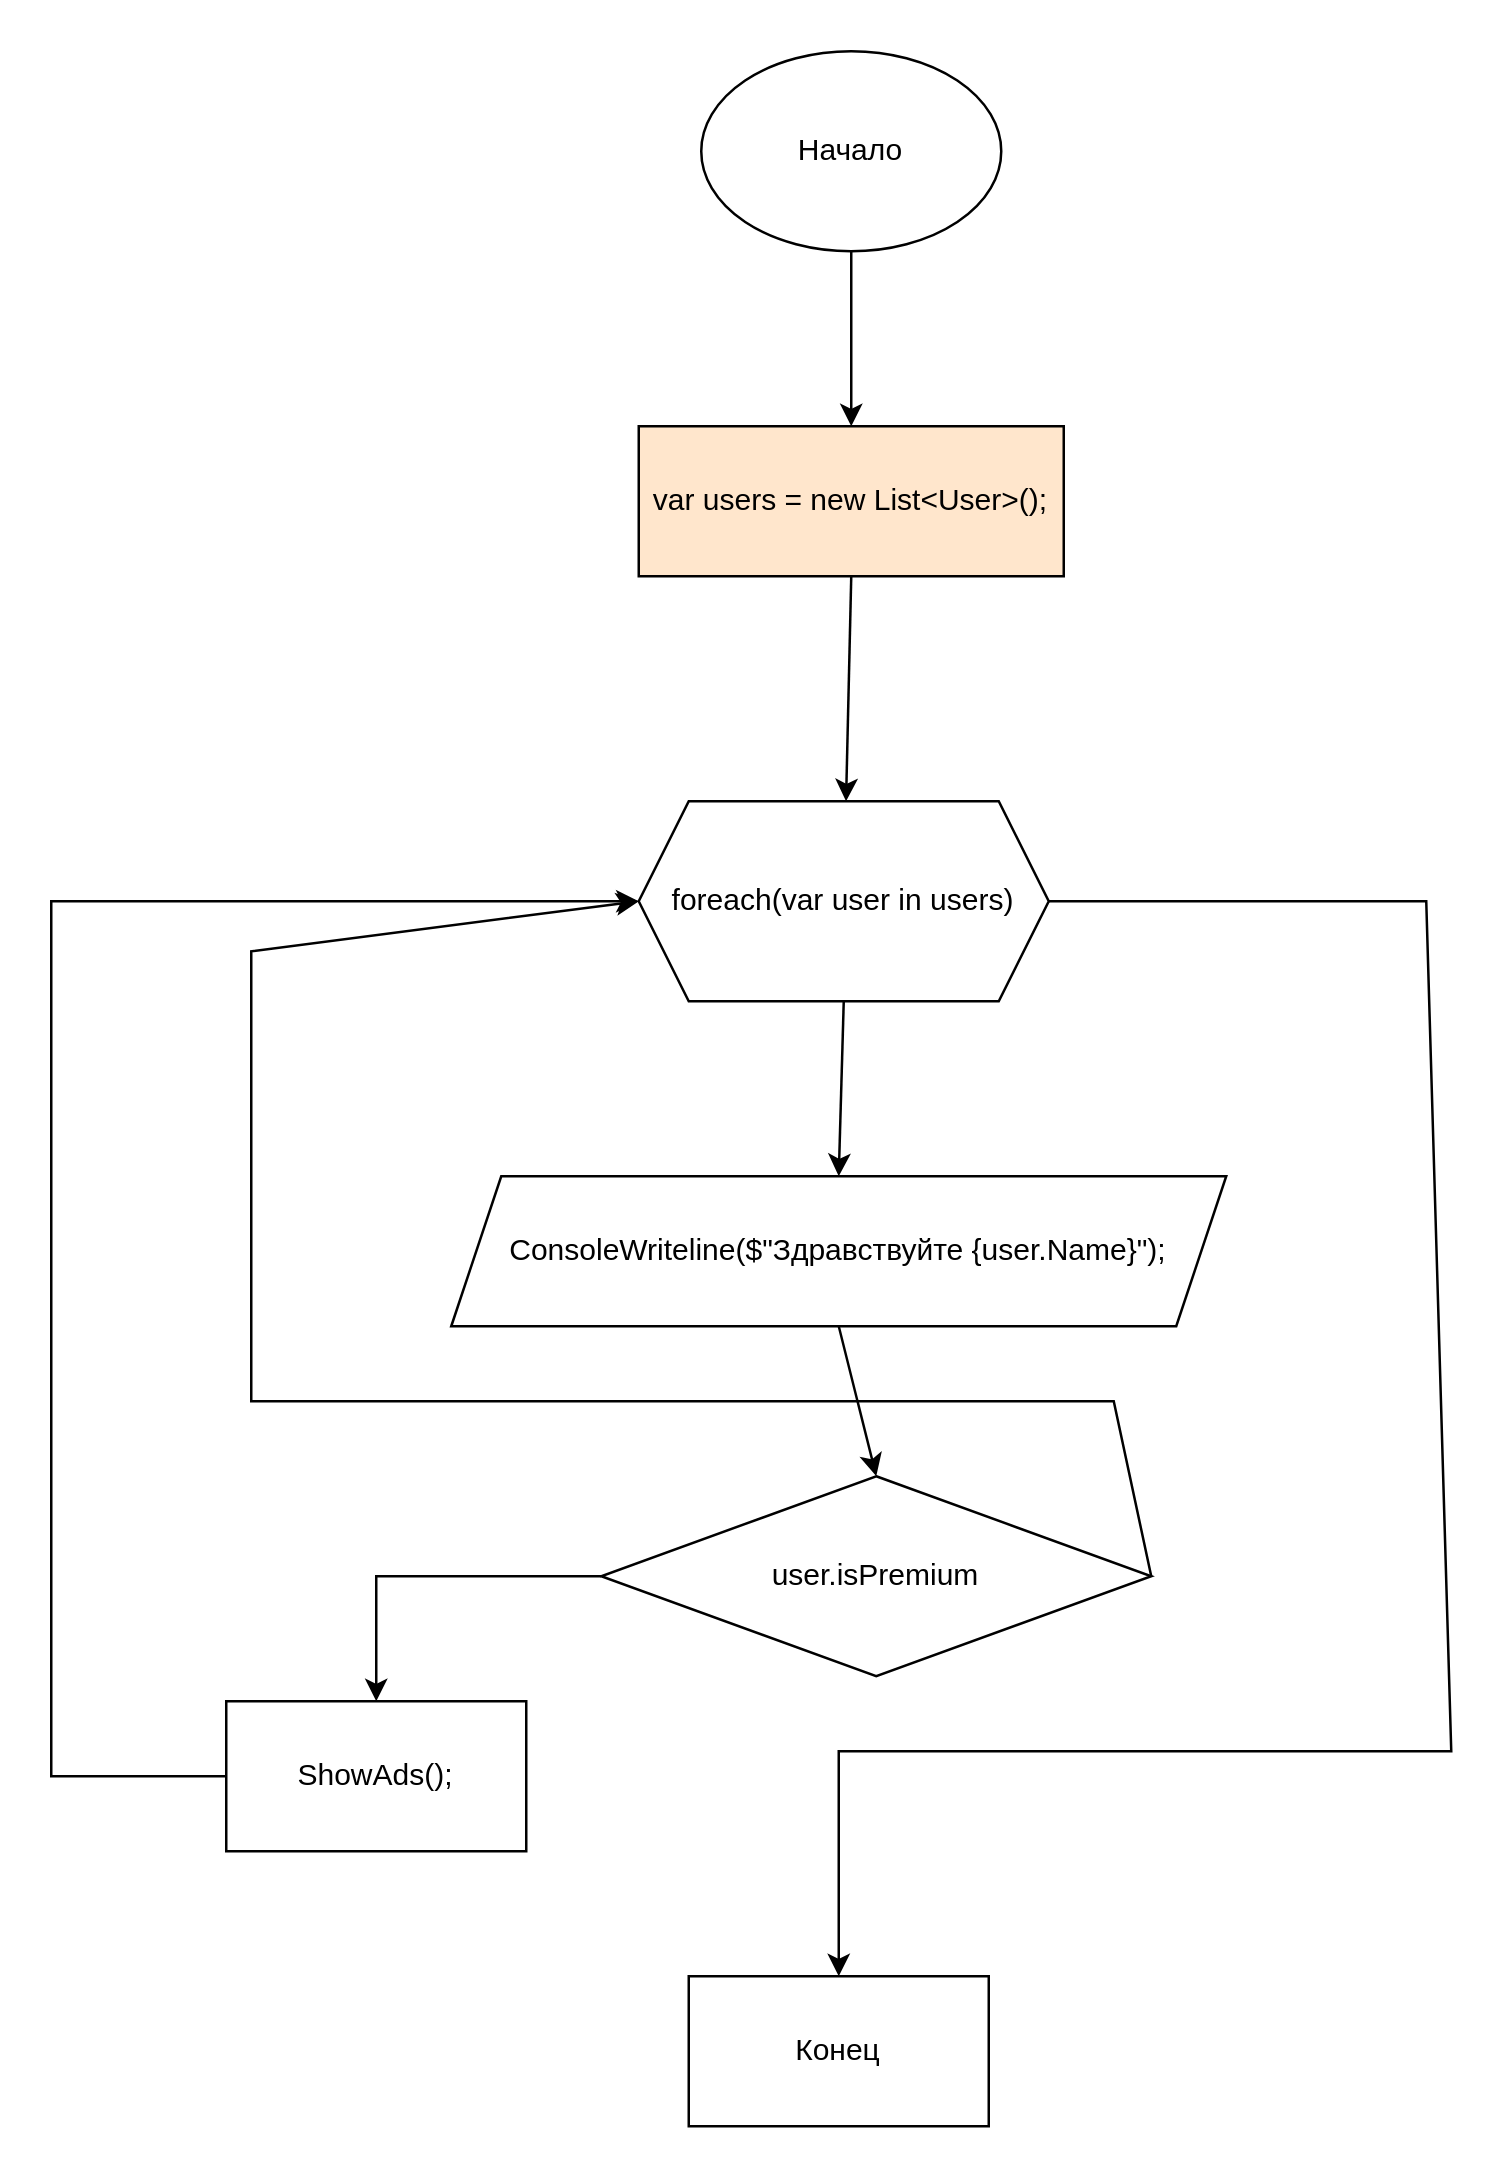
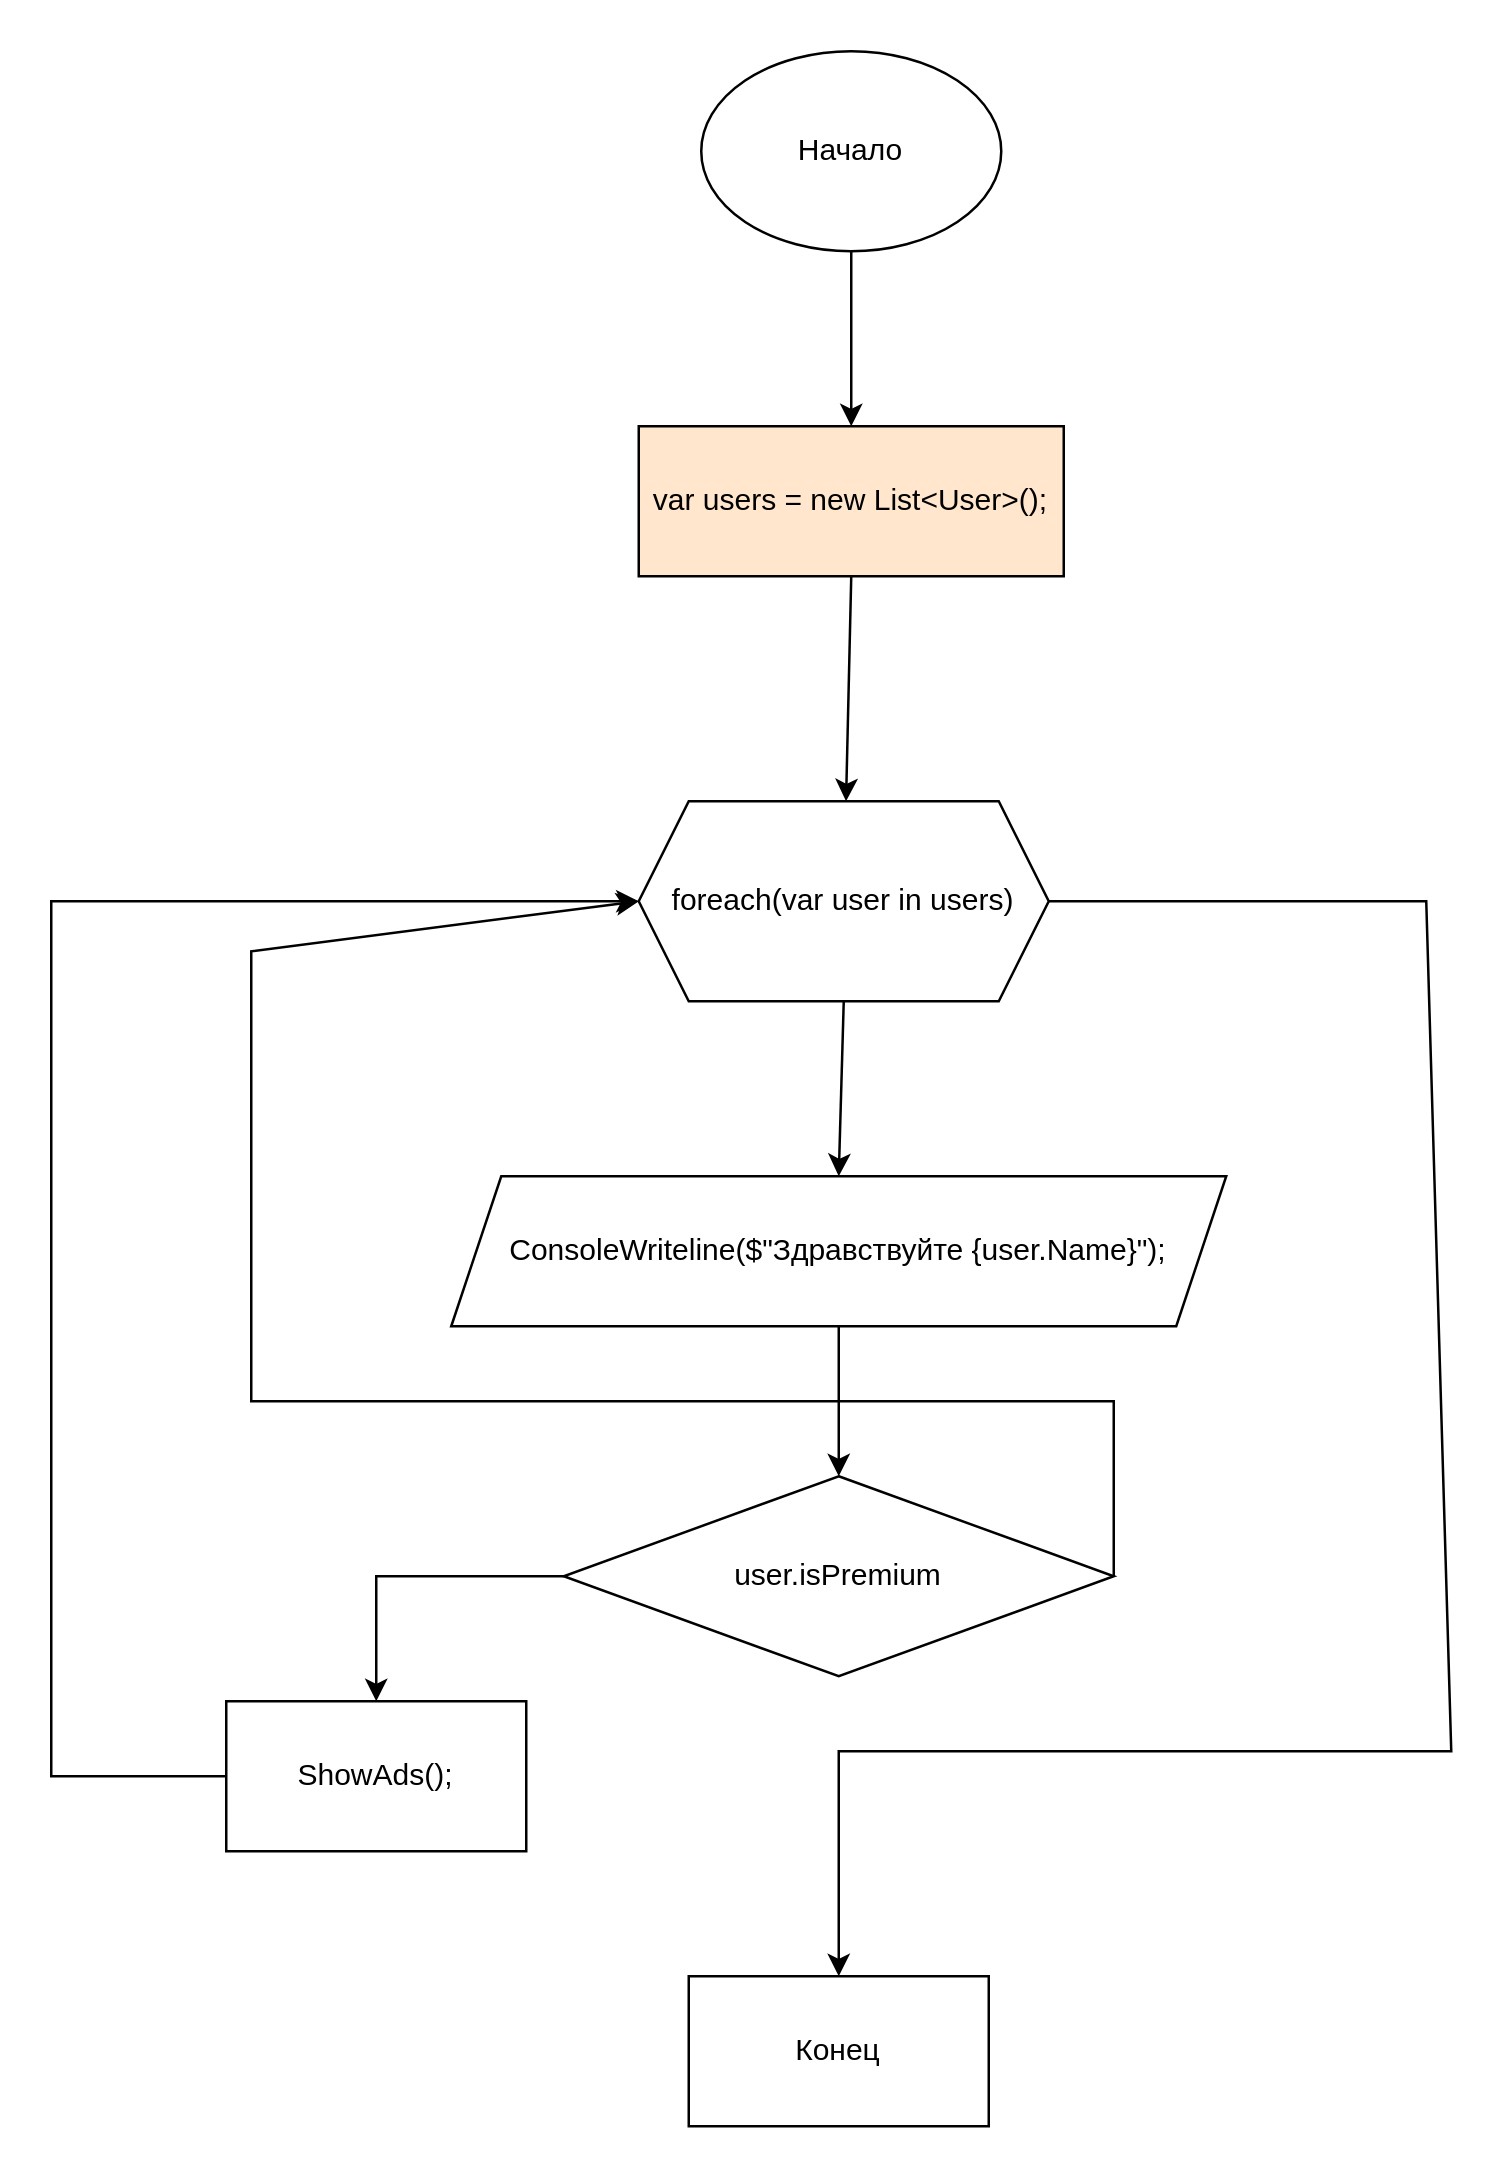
node "user.isPremium": moved (876, 1576) -> (839, 1576)
